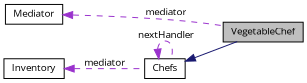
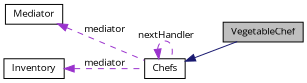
edge "VegetableChef" -> "Mediator": now "Chefs" -> "Mediator"
